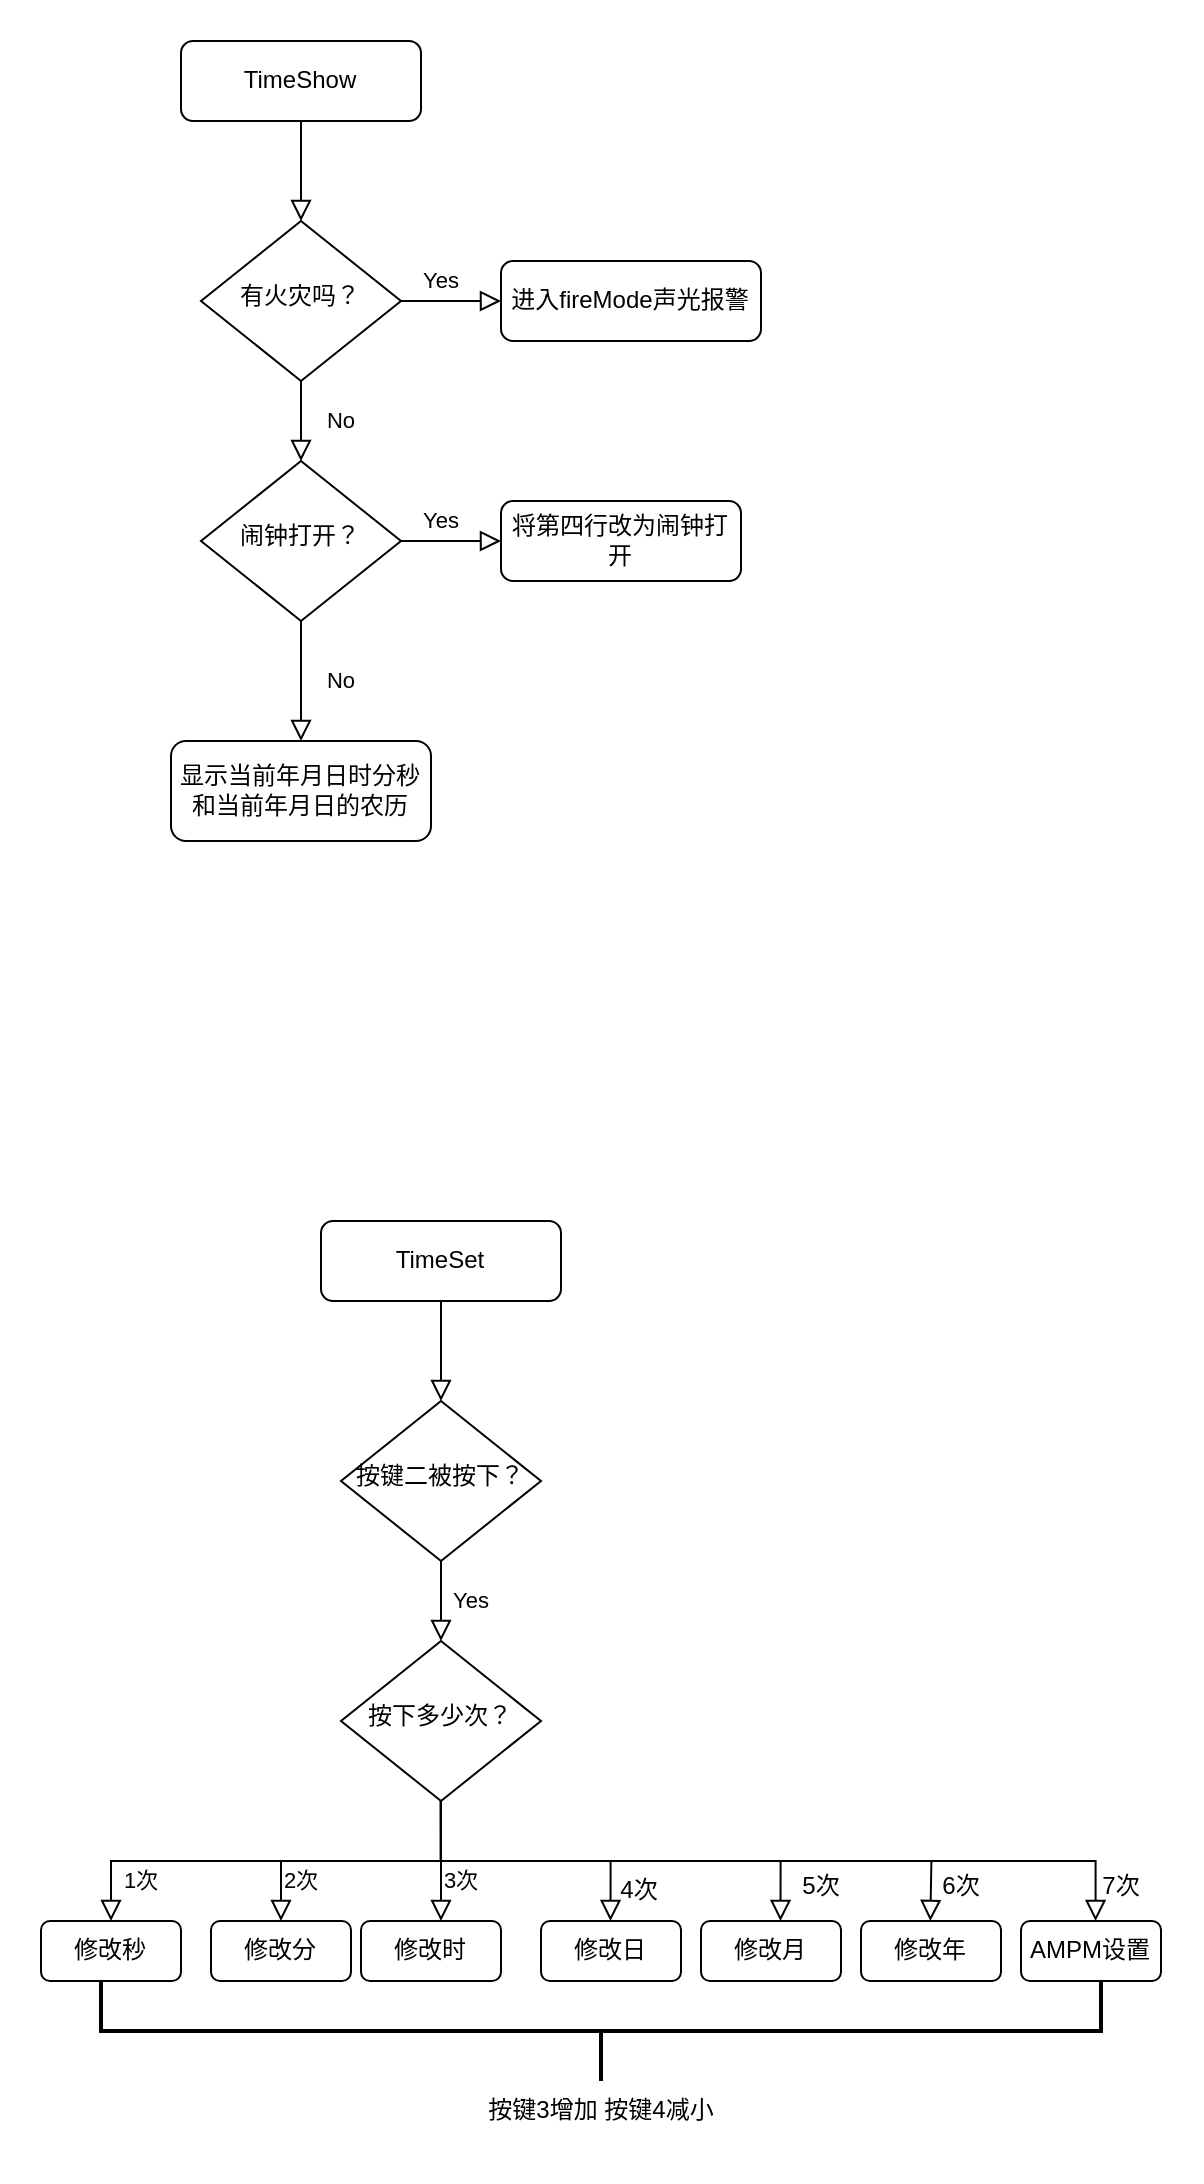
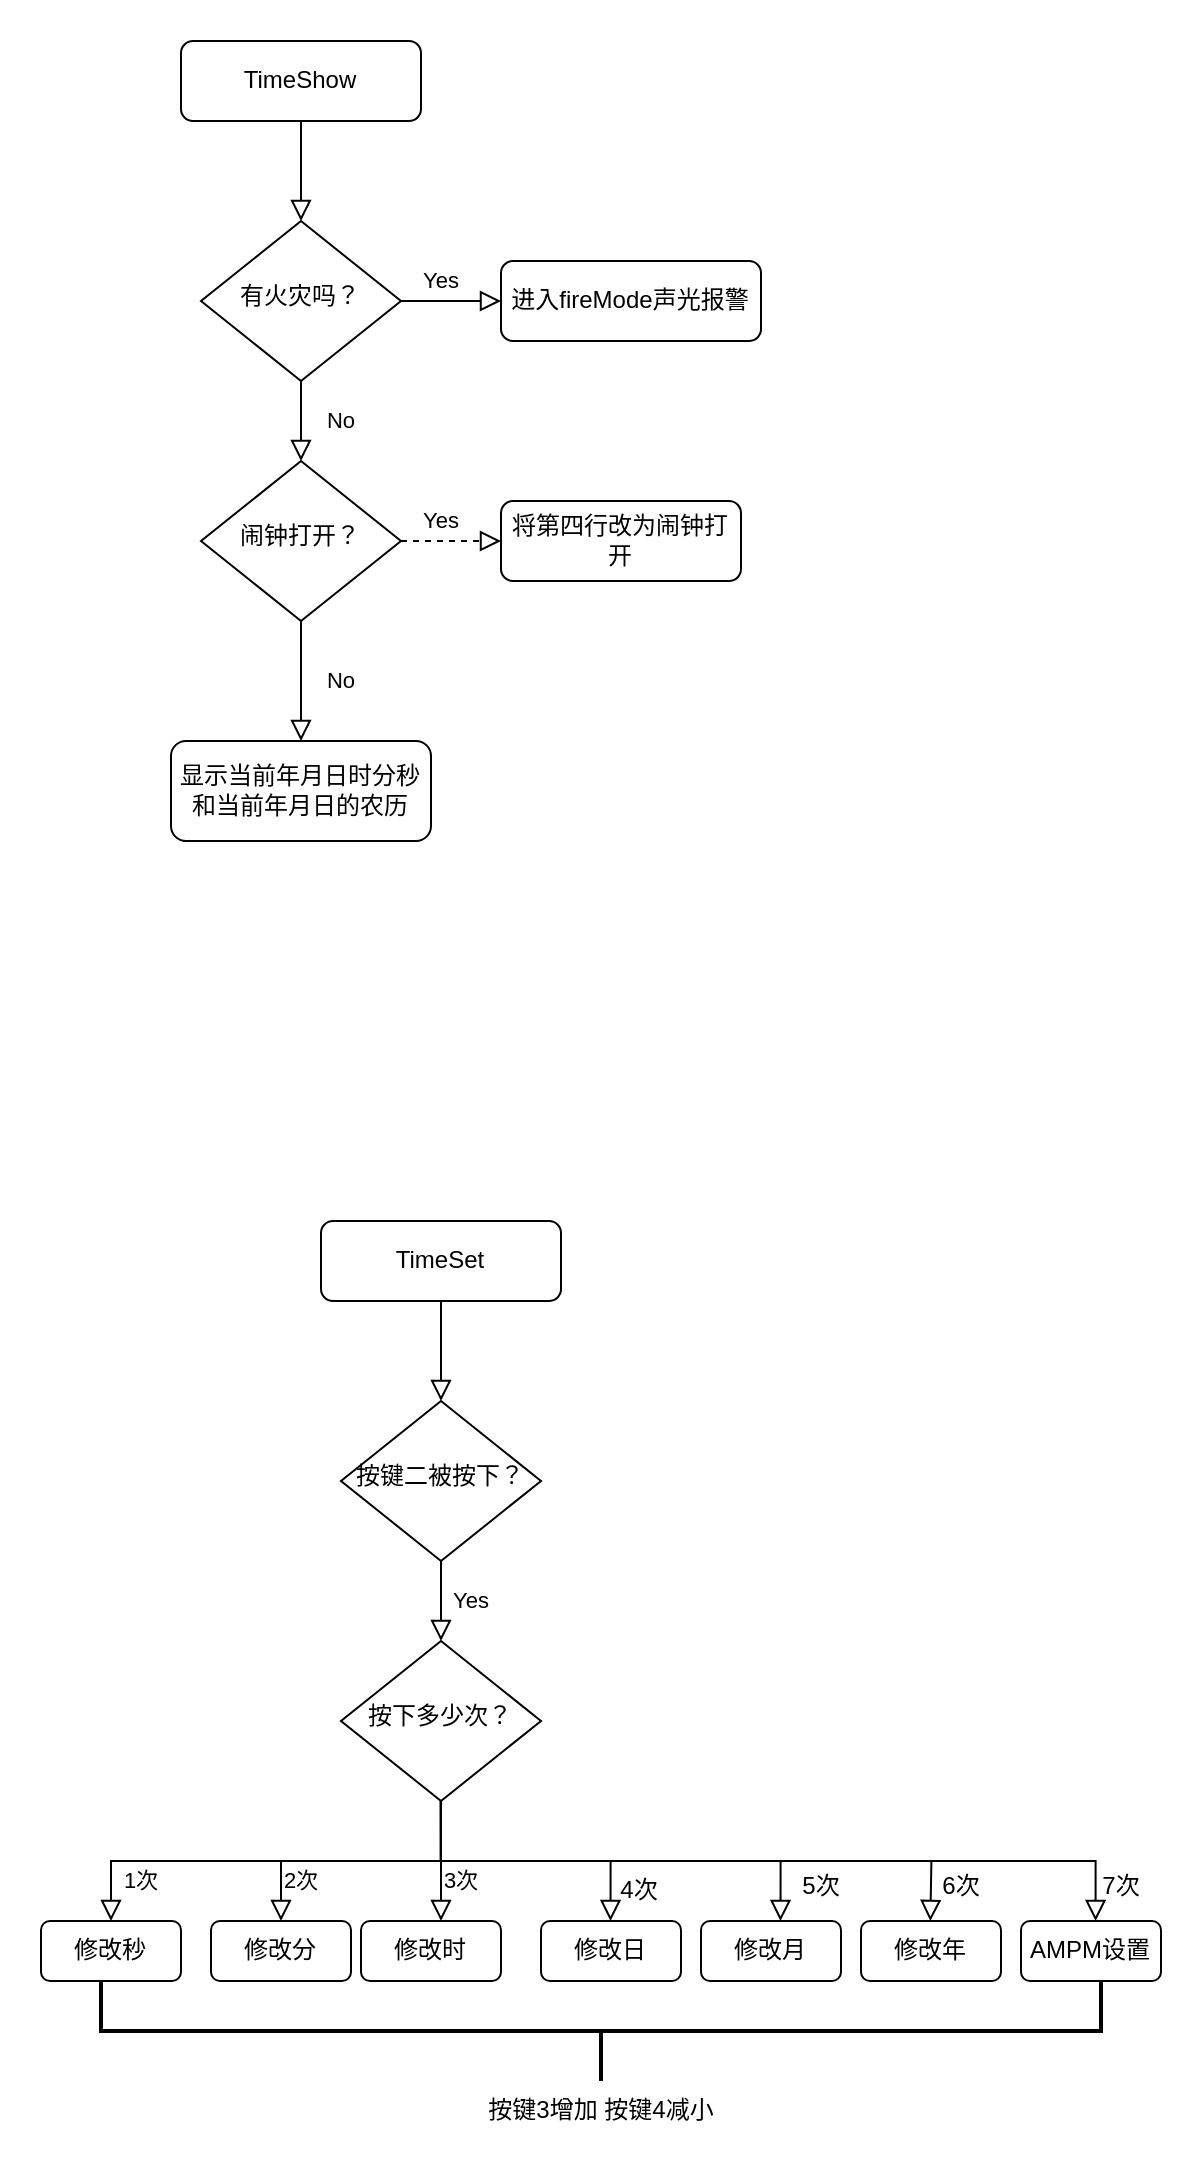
edge "闹钟打开？" -> "将第四行改为闹钟打开": style solid -> dashed
